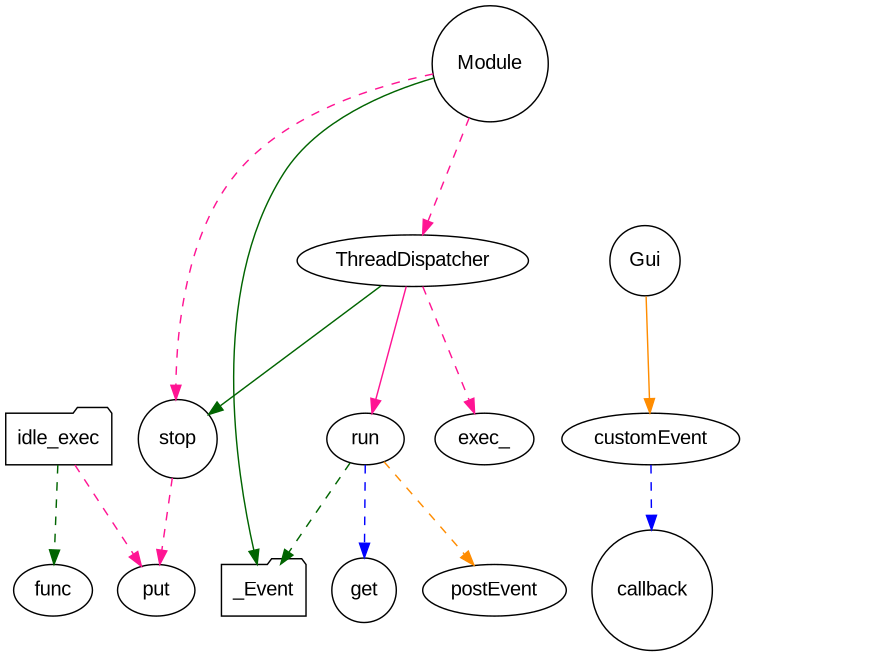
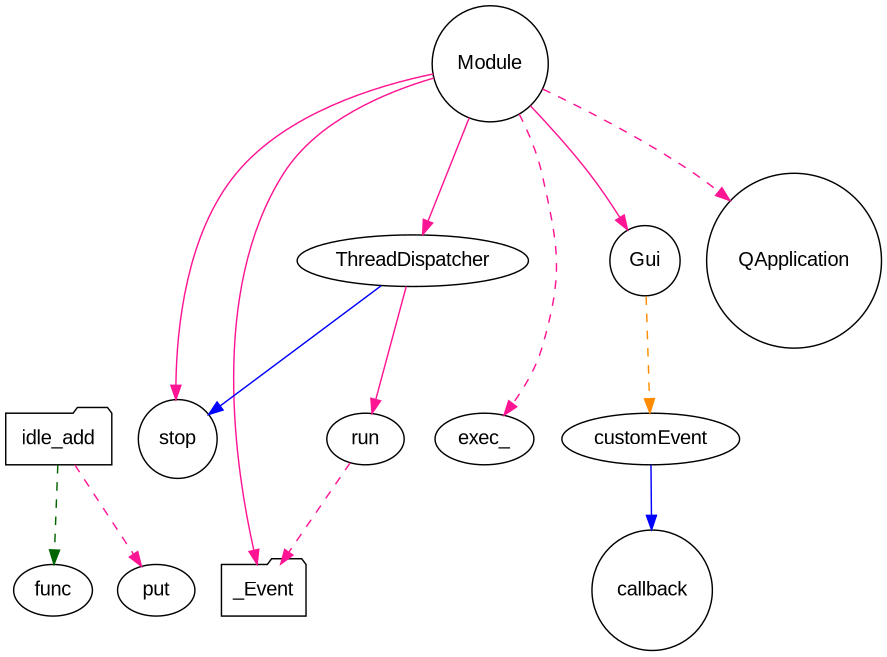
edge "Module" -> "Gui": added
edge "Module" -> "ThreadDispatcher": style dashed -> solid
edge "Module" -> "stop": style dashed -> solid
node "QApplication": added
edge "Module" -> "_Event": color darkgreen -> deeppink
edge "ThreadDispatcher" -> "exec_": now "Module" -> "exec_"
edge "ThreadDispatcher" -> "stop": color darkgreen -> blue
edge "Gui" -> "customEvent": style solid -> dashed
node "idle_exec": label "idle_exec" -> "idle_add"
edge "customEvent" -> "callback": style dashed -> solid
edge "run" -> "_Event": color darkgreen -> deeppink
edge "stop" -> "put": removed
node "get": removed
node "postEvent": removed
